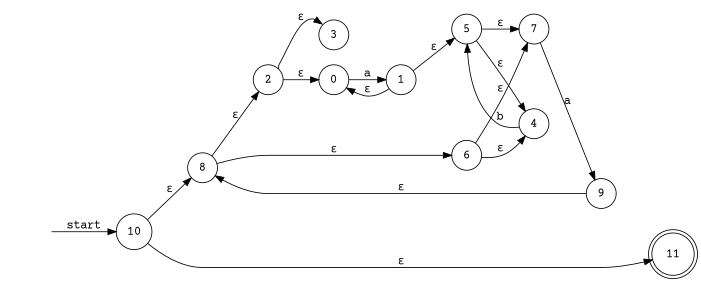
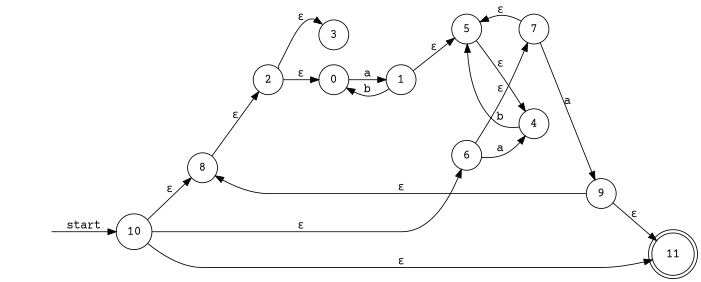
edge "5" -> "7": reversed
edge "1" -> "0": label "ɛ" -> "b"
edge "6" -> "4": label "ɛ" -> "a"
edge "8" -> "6": now "10" -> "6"
edge "9" -> "11": added, label "ɛ"
